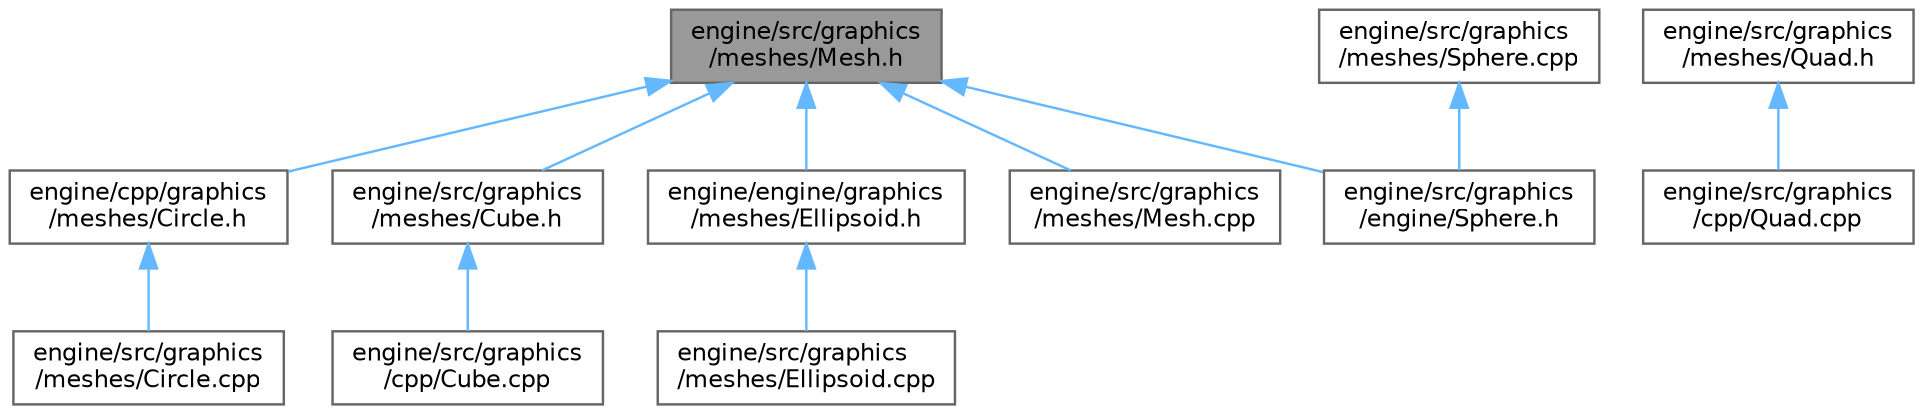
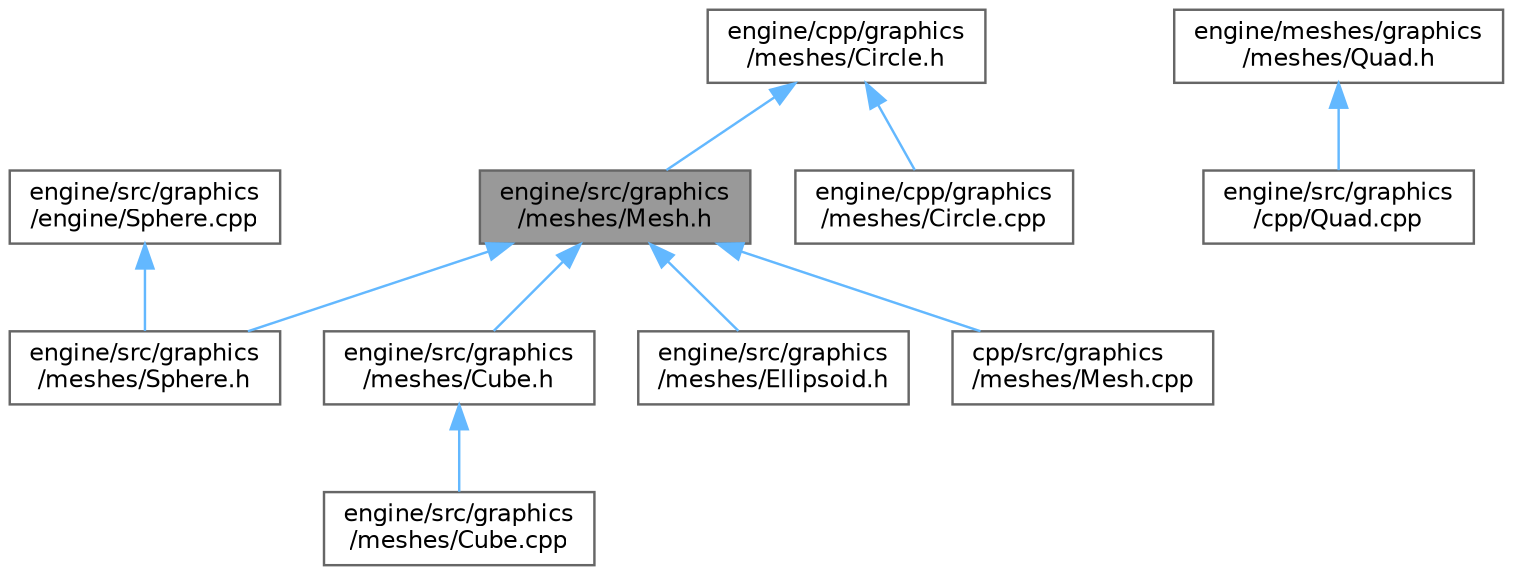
node "engine/src/graphics /meshes/Sphere.cpp": label "engine/src/graphics /meshes/Sphere.cpp" -> "engine/src/graphics /engine/Sphere.cpp"
node "engine/src/graphics /meshes/Quad.h": label "engine/src/graphics /meshes/Quad.h" -> "engine/meshes/graphics /meshes/Quad.h"
edge "engine/cpp/graphics /meshes/Circle.h" -> "engine/src/graphics /meshes/Mesh.h": reversed
node "engine/engine/graphics /meshes/Ellipsoid.h": label "engine/engine/graphics /meshes/Ellipsoid.h" -> "engine/src/graphics /meshes/Ellipsoid.h"
node "engine/src/graphics /meshes/Mesh.cpp": label "engine/src/graphics /meshes/Mesh.cpp" -> "cpp/src/graphics /meshes/Mesh.cpp"
node "engine/src/graphics /engine/Sphere.h": label "engine/src/graphics /engine/Sphere.h" -> "engine/src/graphics /meshes/Sphere.h"
node "engine/src/graphics /meshes/Circle.cpp": label "engine/src/graphics /meshes/Circle.cpp" -> "engine/cpp/graphics /meshes/Circle.cpp"
node "engine/src/graphics /cpp/Cube.cpp": label "engine/src/graphics /cpp/Cube.cpp" -> "engine/src/graphics /meshes/Cube.cpp"
node "engine/src/graphics /meshes/Ellipsoid.cpp": removed
